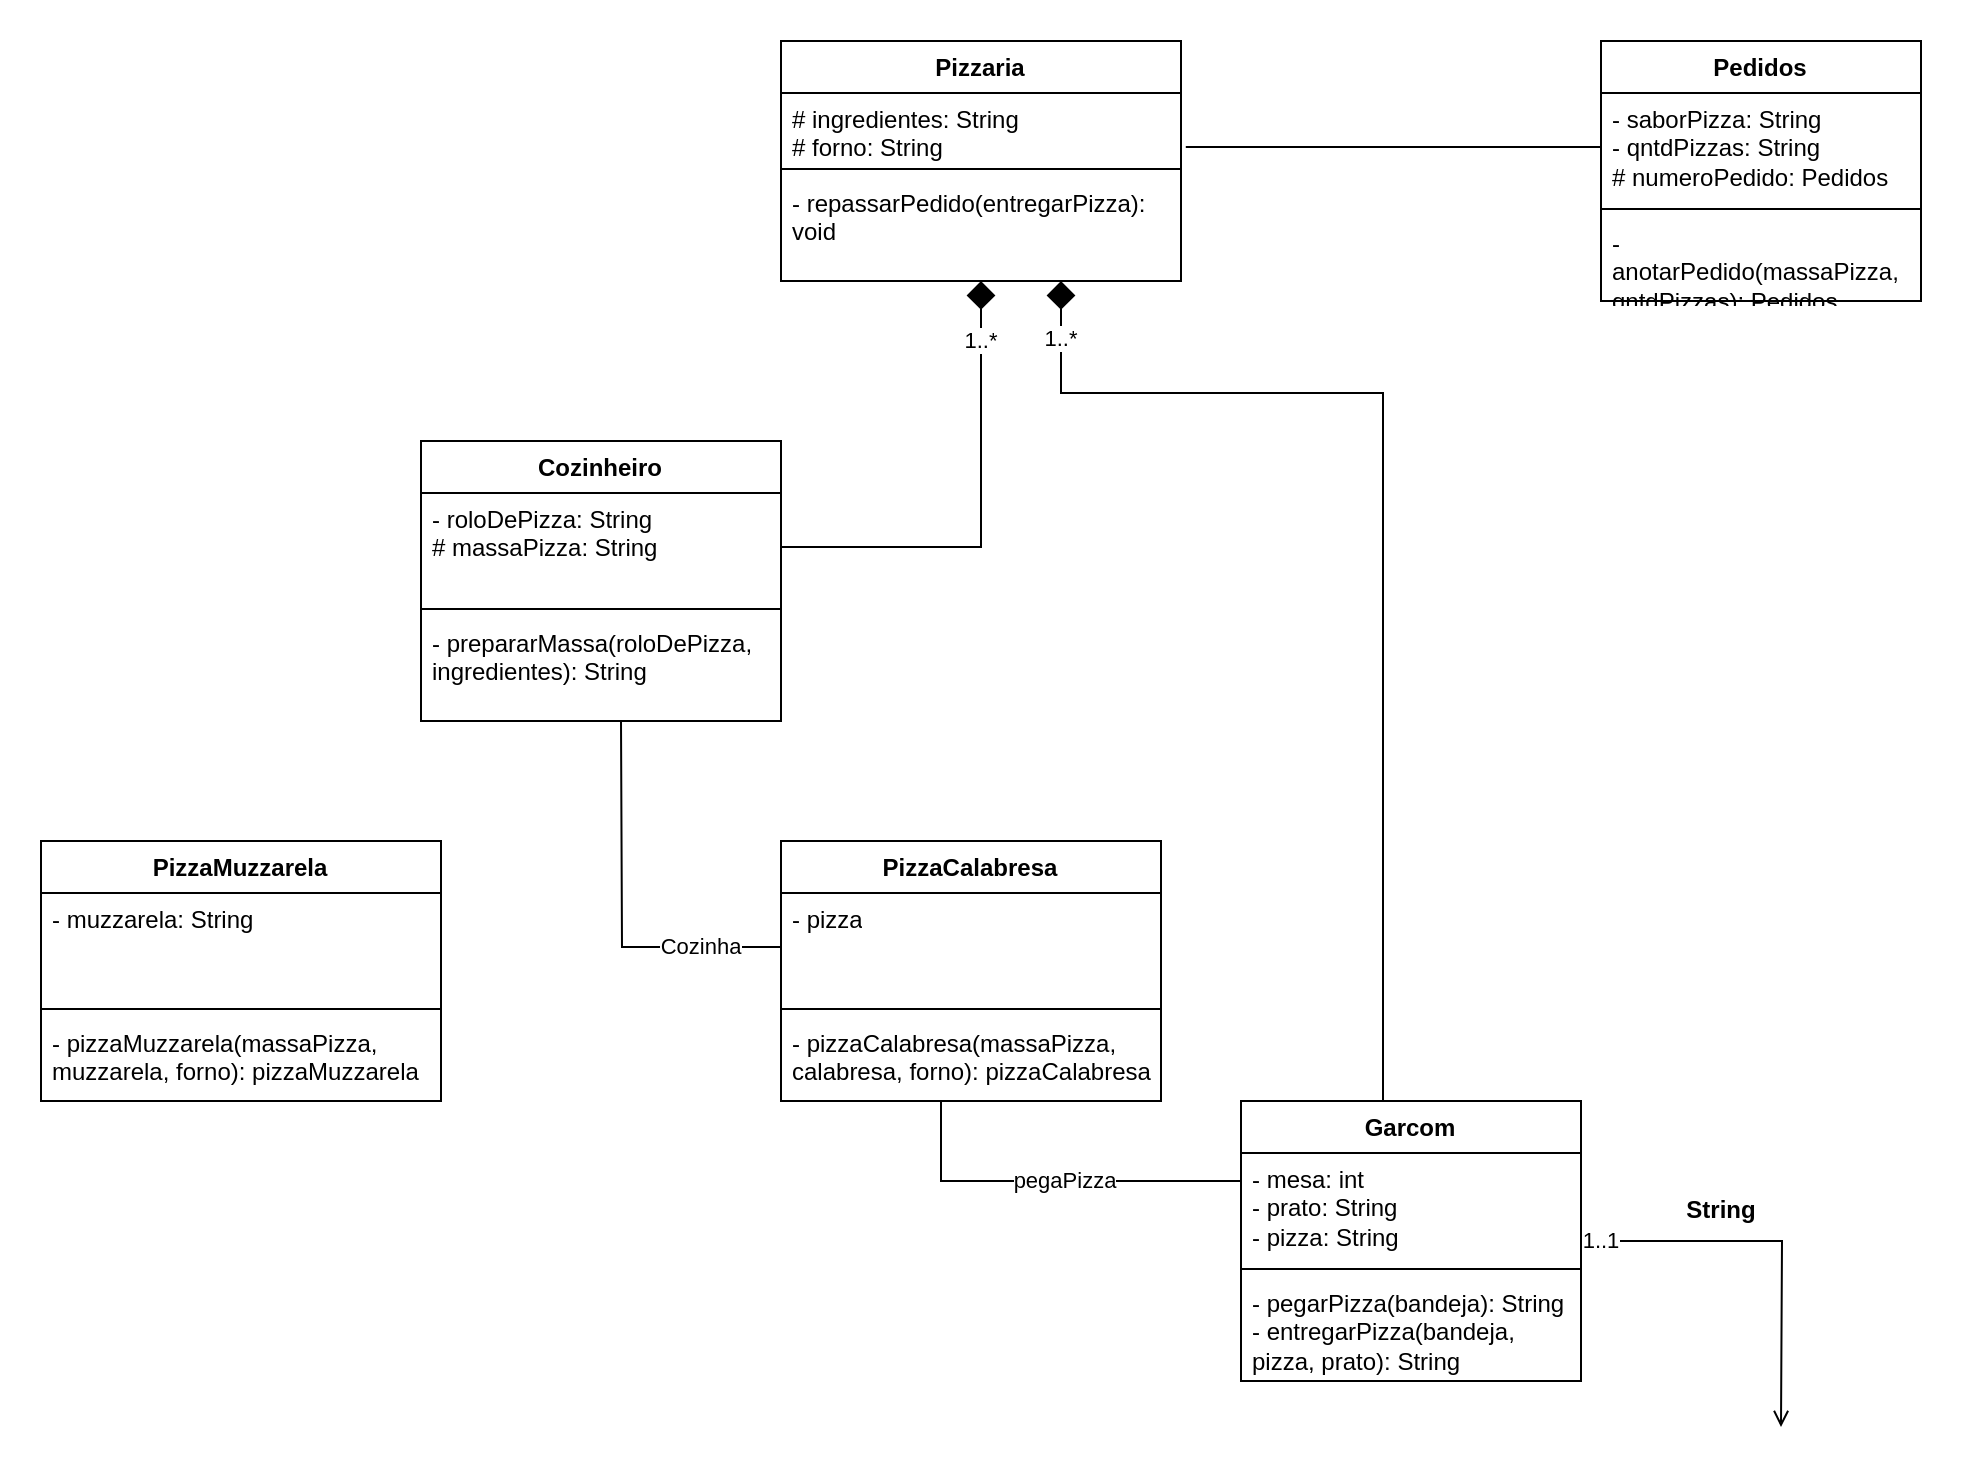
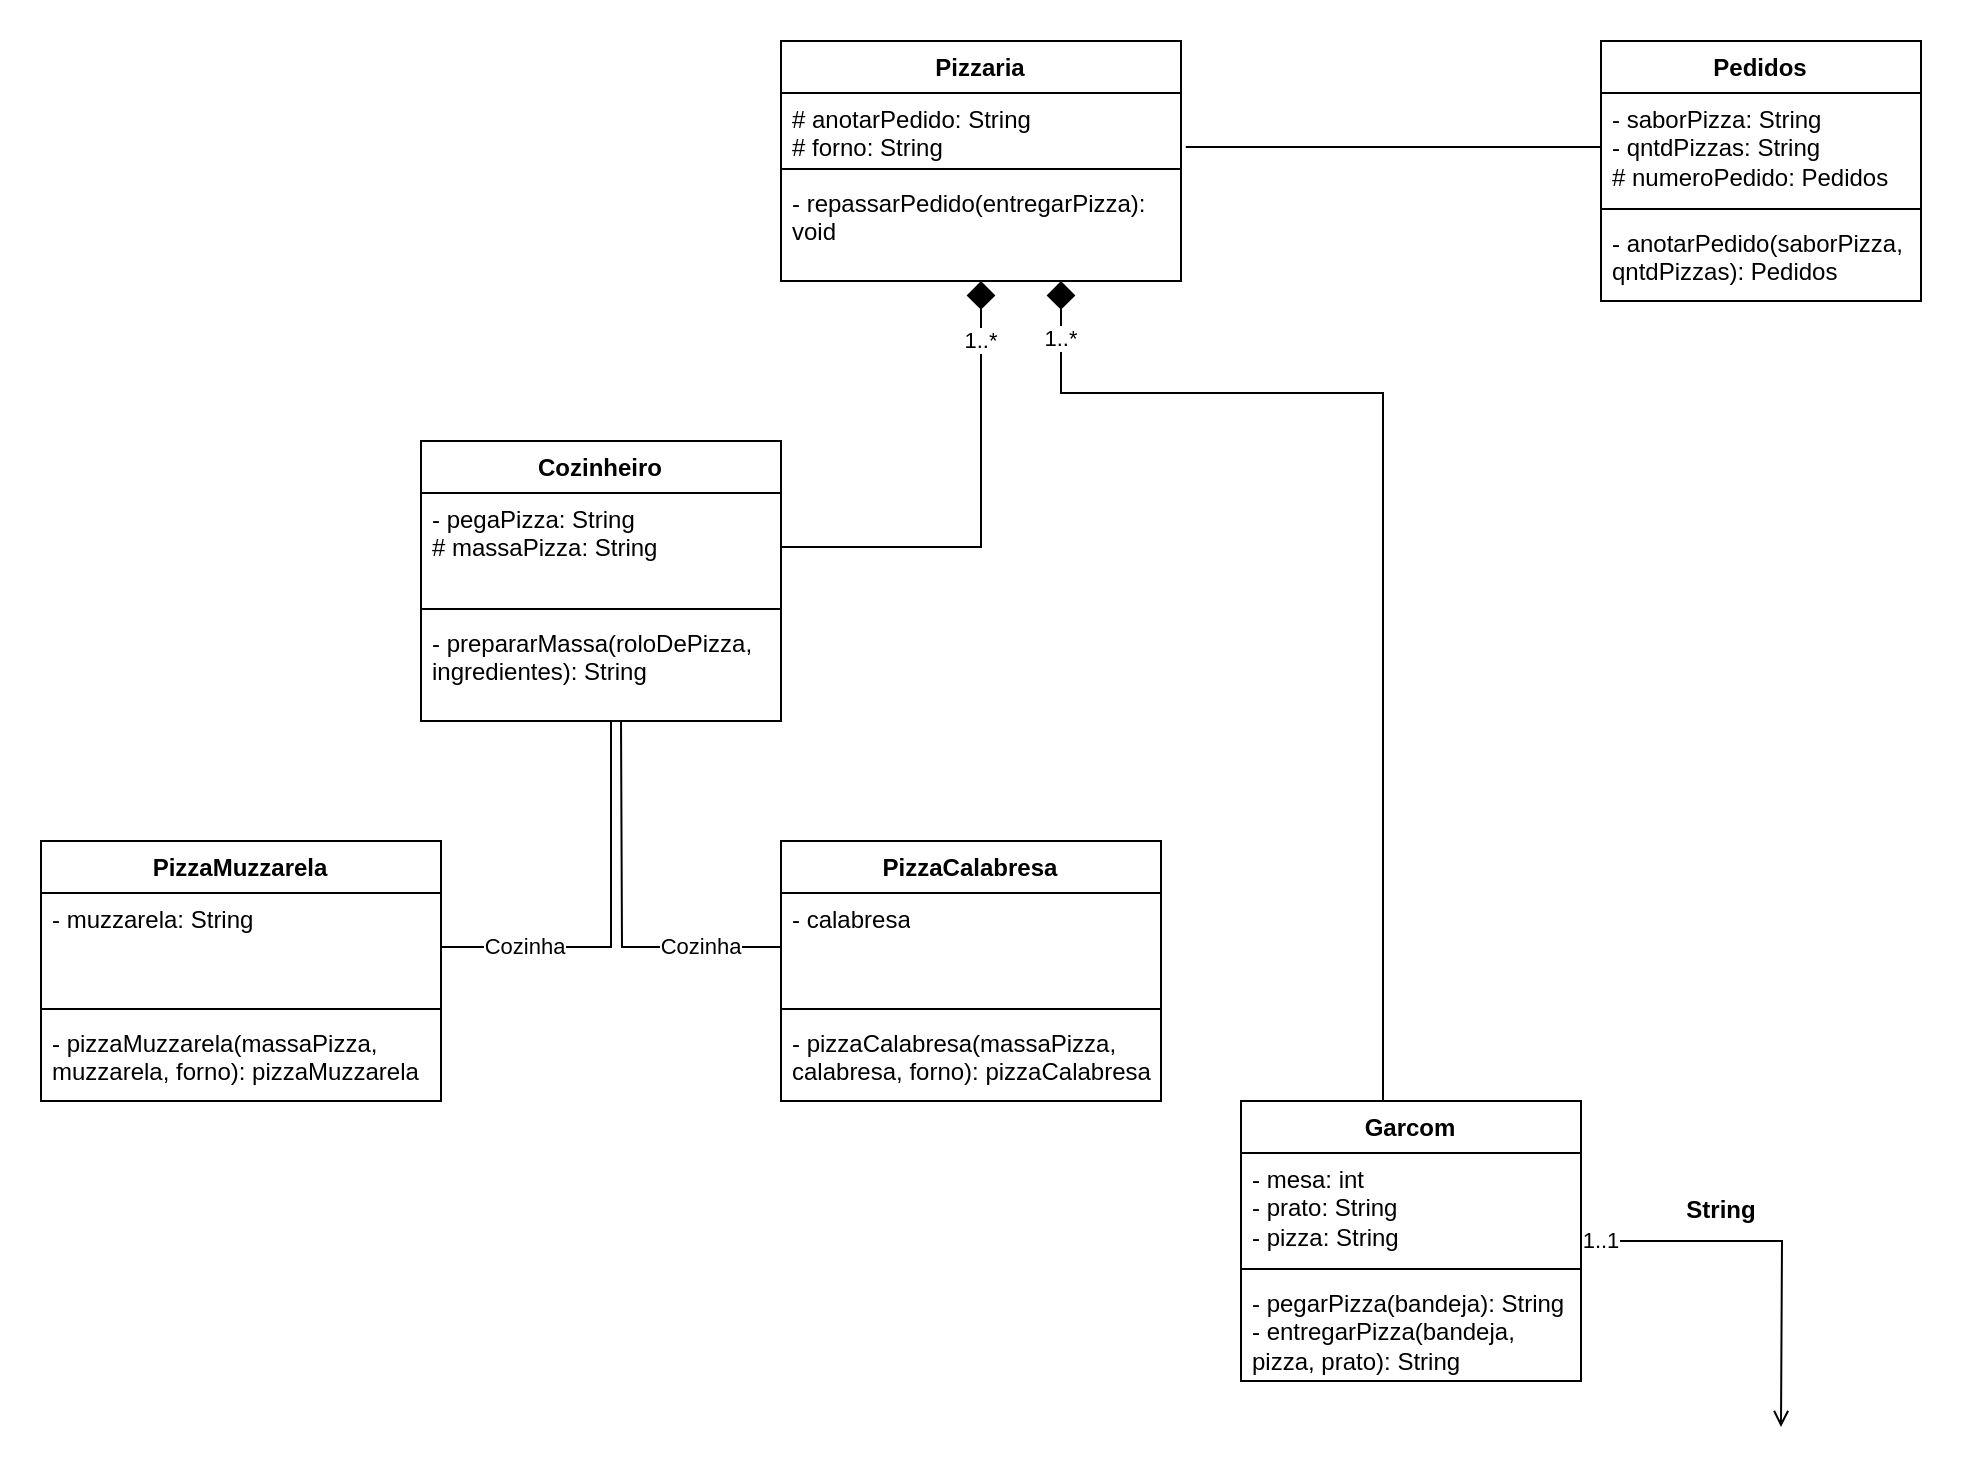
node "# ingredientes: String # forno: String": label "# ingredientes: String # forno: String" -> "# anotarPedido: String # forno: String"
node "- anotarPedido(massaPizza, qntdPizzas): Pedidos": label "- anotarPedido(massaPizza, qntdPizzas): Pedidos" -> "- anotarPedido(saborPizza, qntdPizzas): Pedidos"
node "- roloDePizza: String # massaPizza: String": label "- roloDePizza: String # massaPizza: String" -> "- pegaPizza: String # massaPizza: String"
edge "- prepararMassa(roloDePizza, ingredientes): String" -- "- muzzarela: String": added, label "Cozinha"
node "- pizza": label "- pizza" -> "- calabresa"
edge "PizzaCalabresa" -- "- mesa: int - prato: String - pizza: String": removed, label "pegaPizza"
